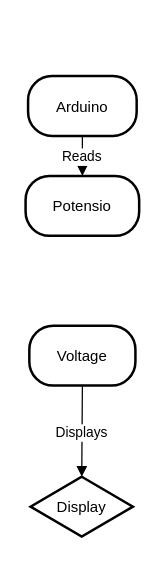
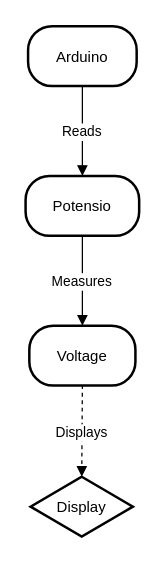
node "Arduino": moved (83, 106) -> (83, 56)
edge "Potensio" -> "Voltage": added, label "Measures"
edge "Voltage" -> "Display": style solid -> dashed
